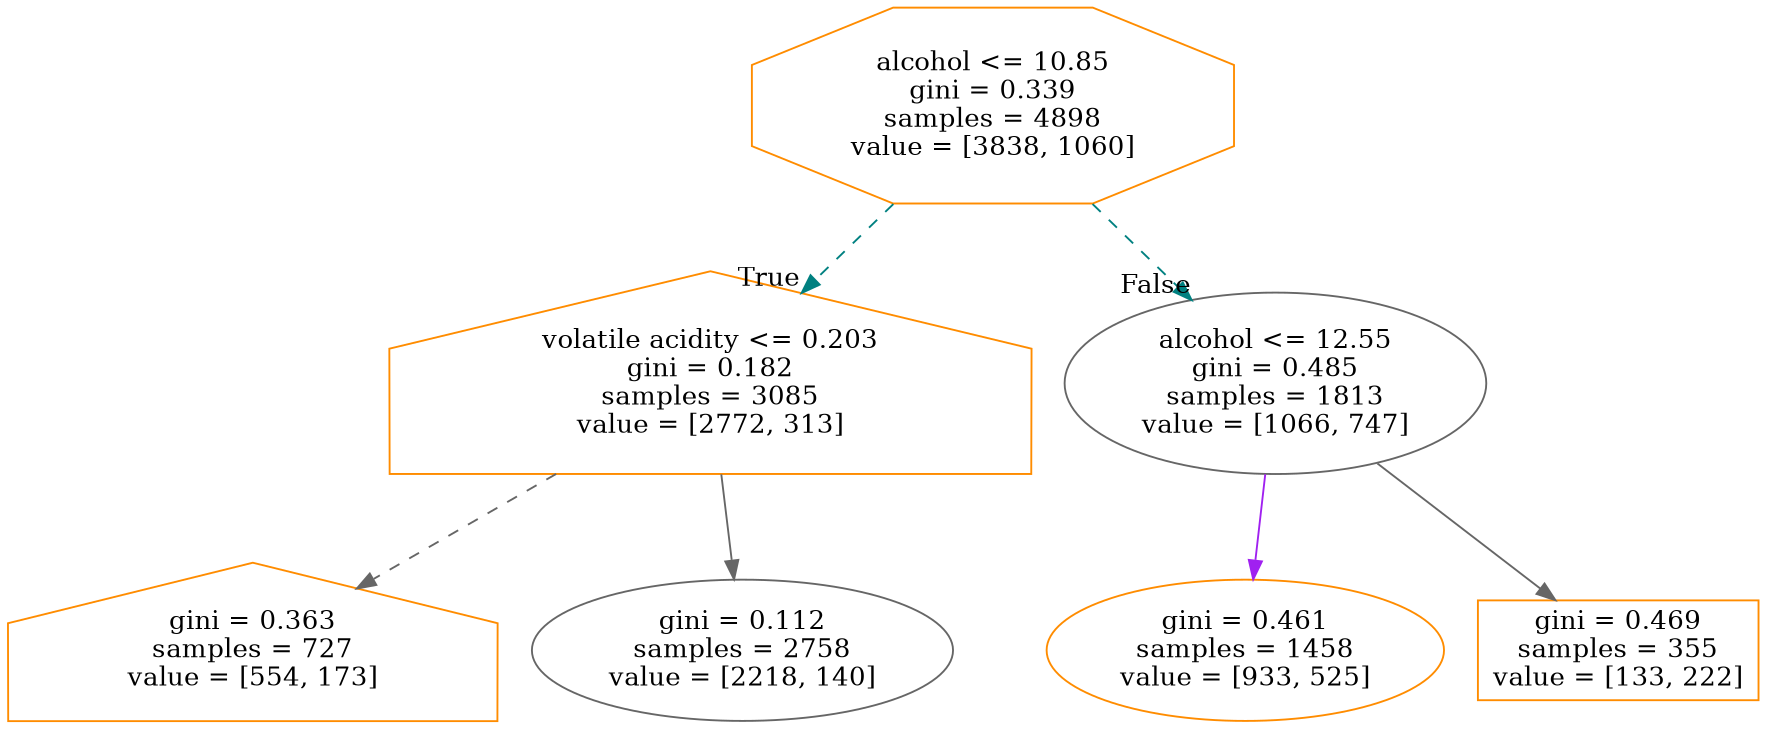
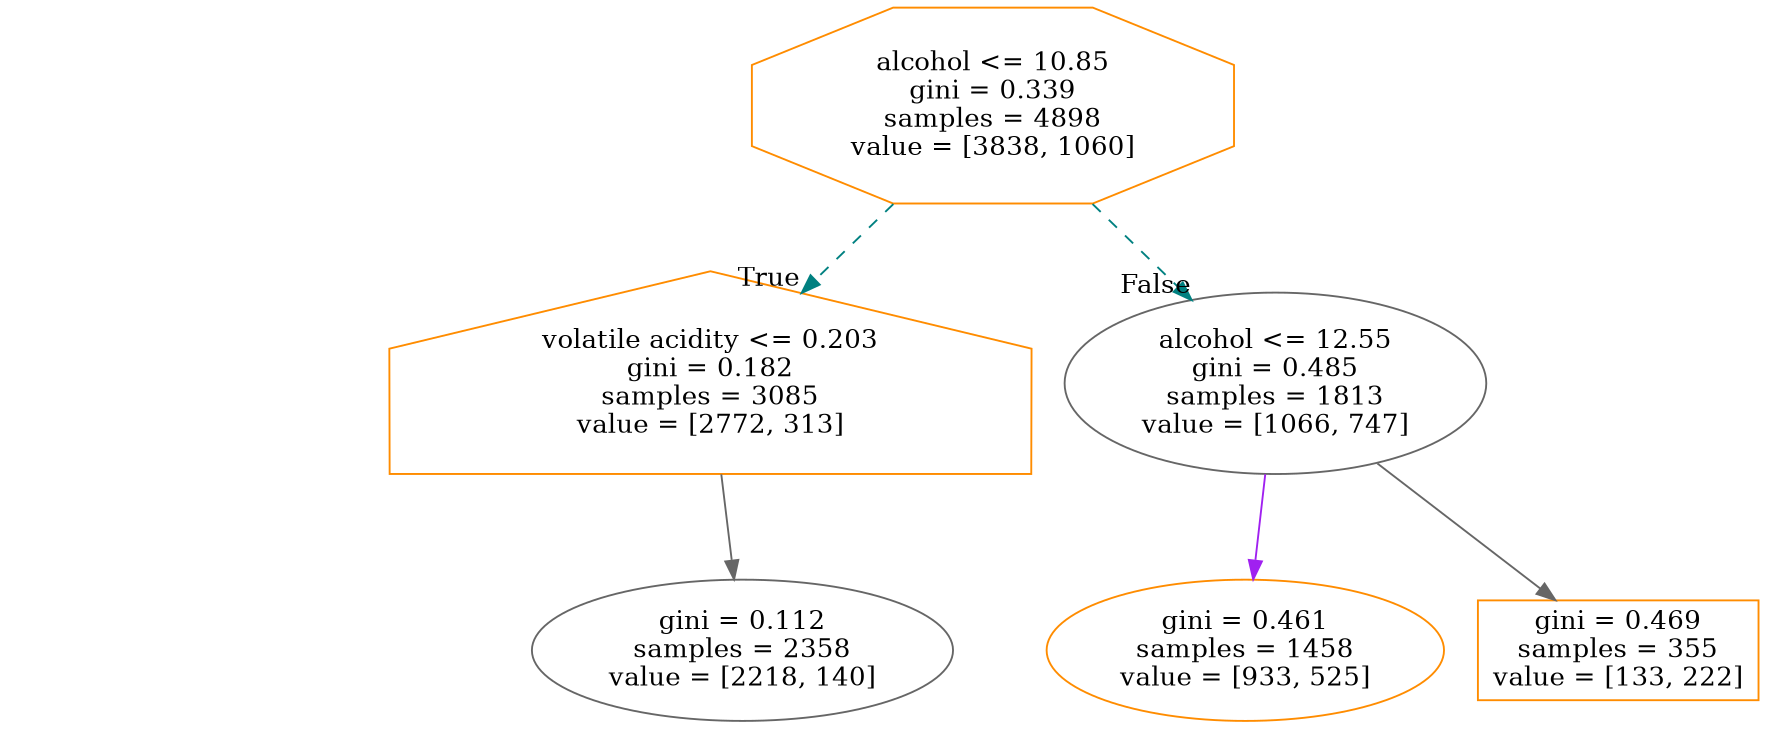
node "gini = 0.363 samples = 727 value = [554, 173]": removed
node "gini = 0.112 samples = 2758 value = [2218, 140]": label "gini = 0.112 samples = 2758 value = [2218, 140]" -> "gini = 0.112 samples = 2358 value = [2218, 140]"
